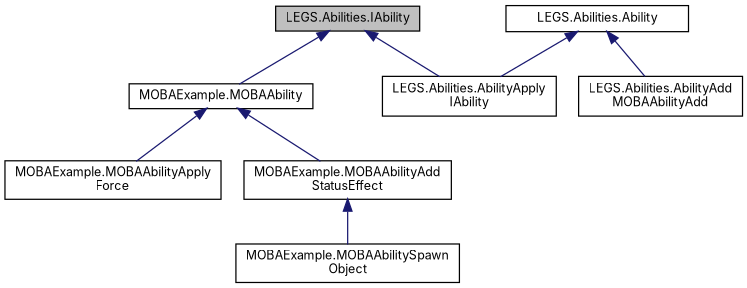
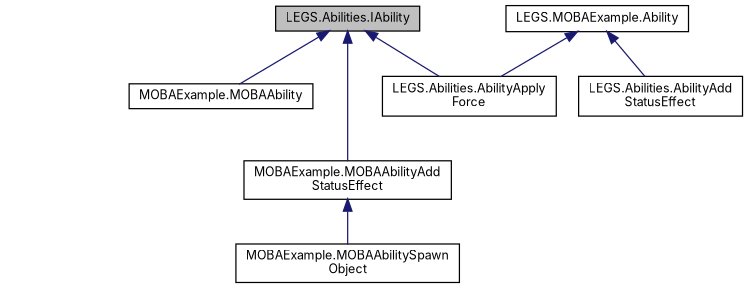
node "LEGS.Abilities.Ability": label "LEGS.Abilities.Ability" -> "LEGS.MOBAExample.Ability"
node "LEGS.Abilities.AbilityApply IAbility": label "LEGS.Abilities.AbilityApply IAbility" -> "LEGS.Abilities.AbilityApply Force"
node "LEGS.Abilities.AbilityAdd MOBAAbilityAdd": label "LEGS.Abilities.AbilityAdd MOBAAbilityAdd" -> "LEGS.Abilities.AbilityAdd StatusEffect"
edge "MOBAExample.MOBAAbilityAdd StatusEffect" -> "MOBAExample.MOBAAbility": now "MOBAExample.MOBAAbilityAdd StatusEffect" -> "LEGS.Abilities.IAbility"
node "MOBAExample.MOBAAbilityApply Force": removed
